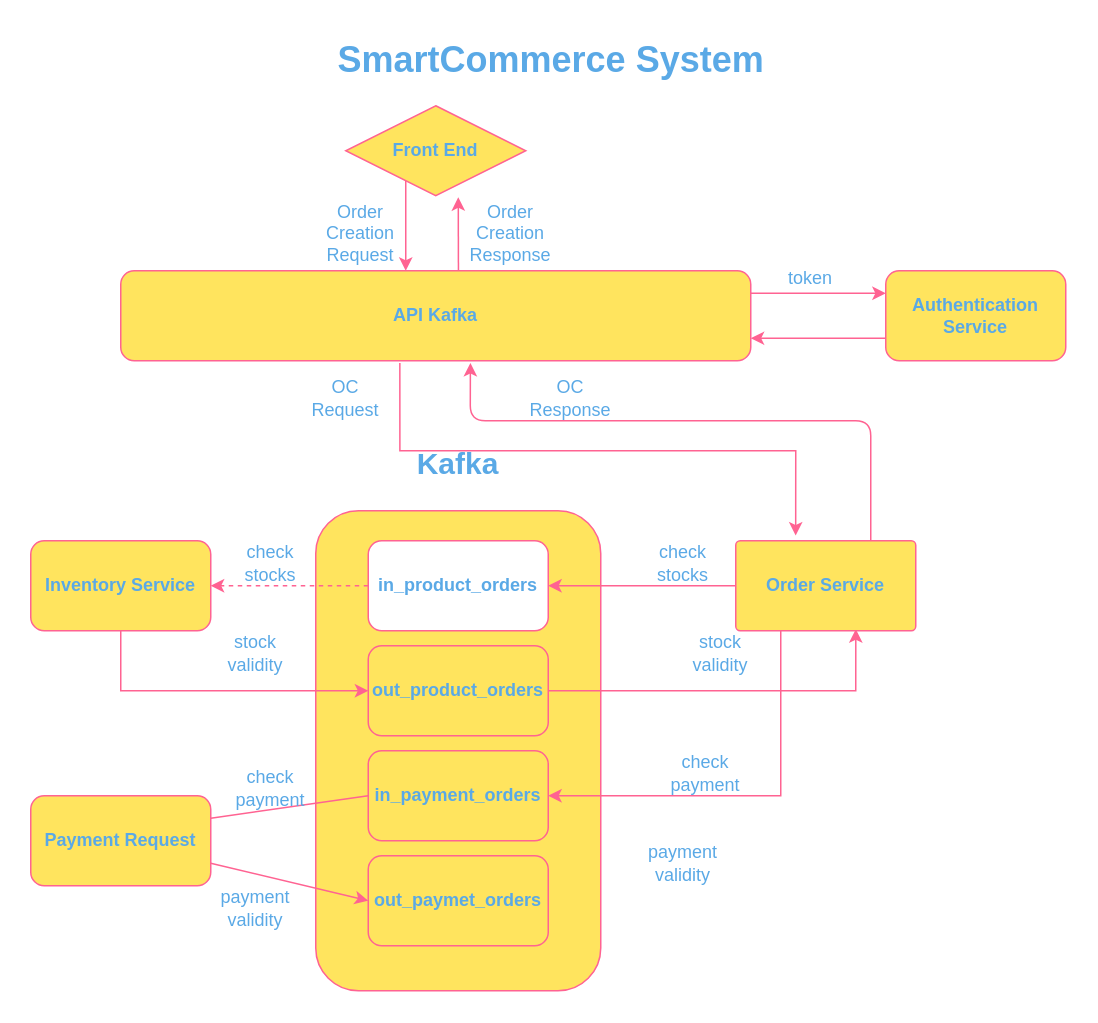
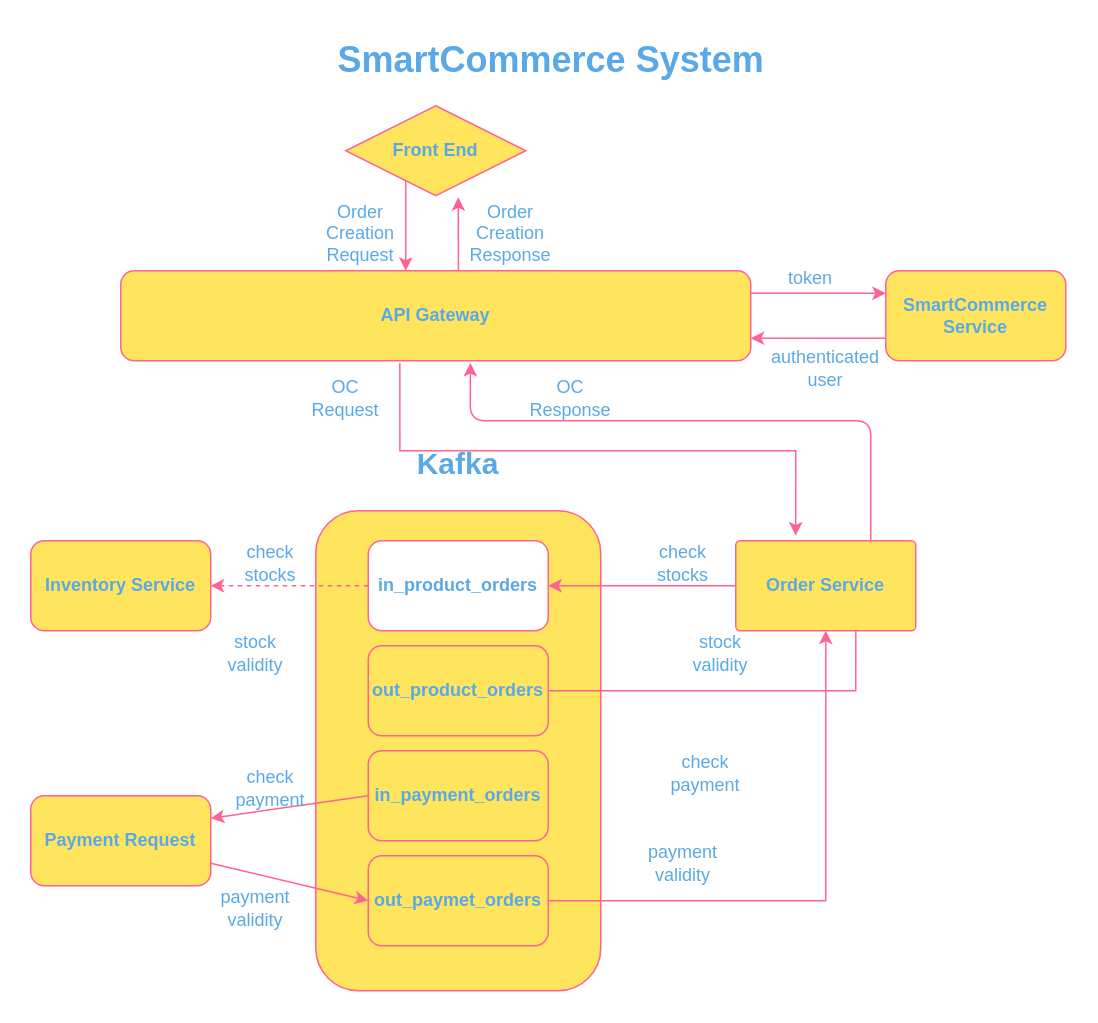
node "API Kafka": label "API Kafka" -> "API Gateway"
node "Authentication Service": label "Authentication Service" -> "SmartCommerce Service"
node "authenticated user": added
edge "out_product_orders" -> "Order Service": arrowhead classic -> none
edge "Inventory Service" -> "out_product_orders": removed
edge "Order Service" -> "in_payment_orders": removed
edge "in_payment_orders" -- "Payment Request": arrowhead none -> classic
edge "out_paymet_orders" -> "Order Service": added
